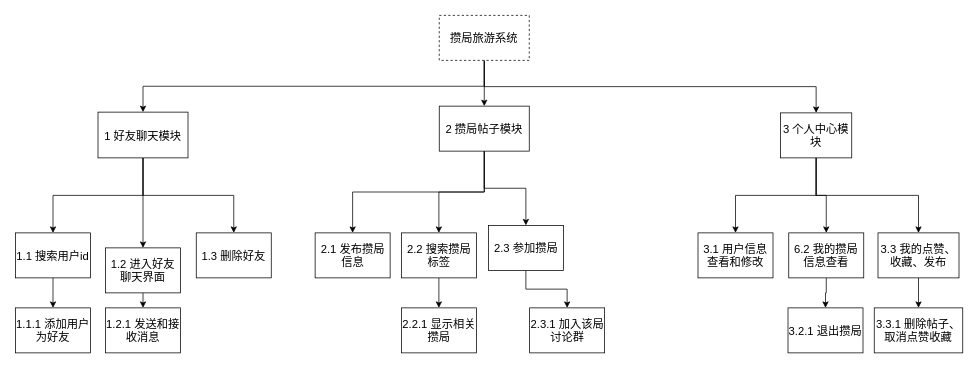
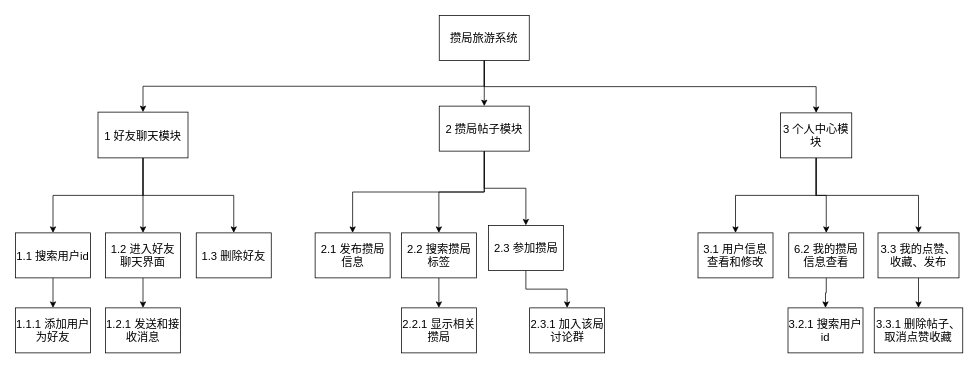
node "攒局旅游系统": style dashed -> solid
node "1.2 进入好友聊天界面": moved (143, 270) -> (143, 255)
node "3.2.1 退出攒局": label "3.2.1 退出攒局" -> "3.2.1 搜索用户id"
